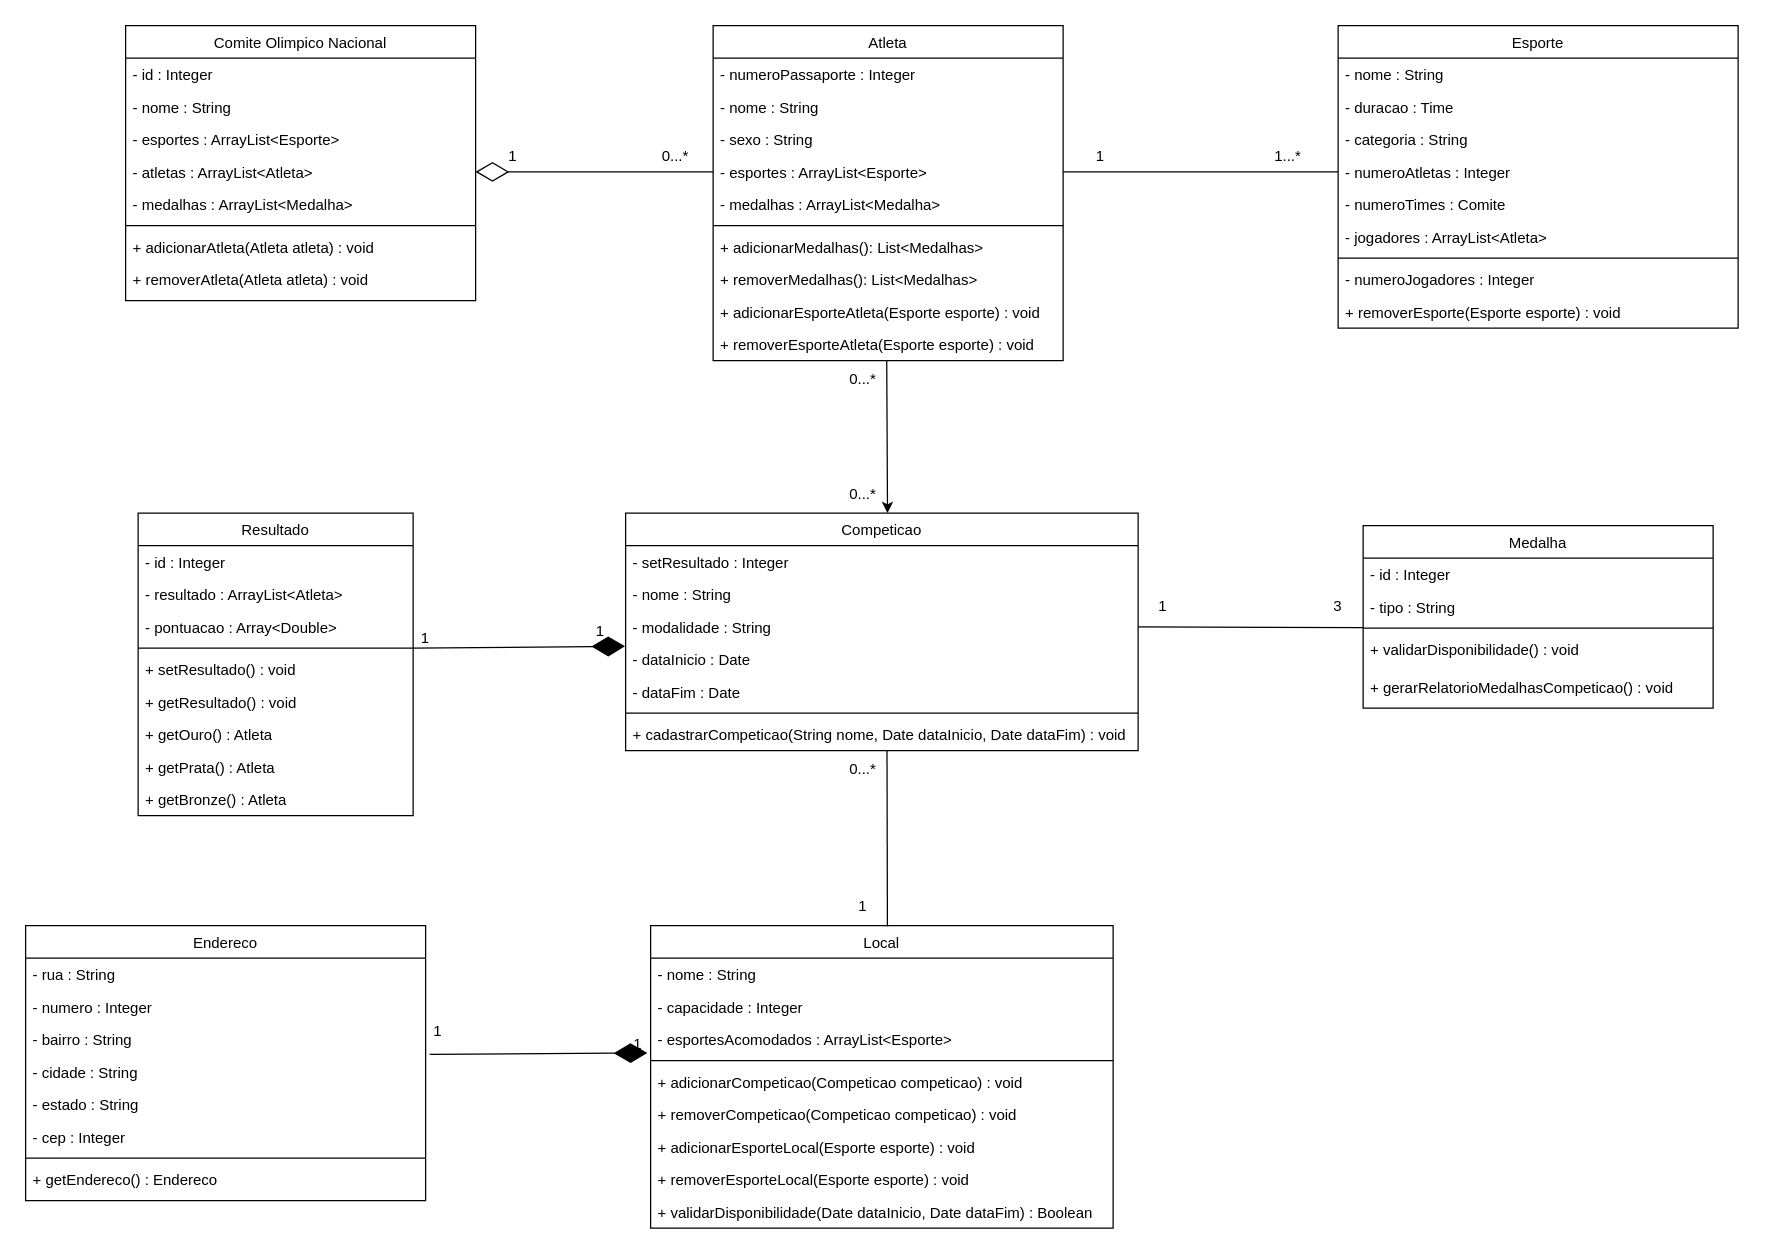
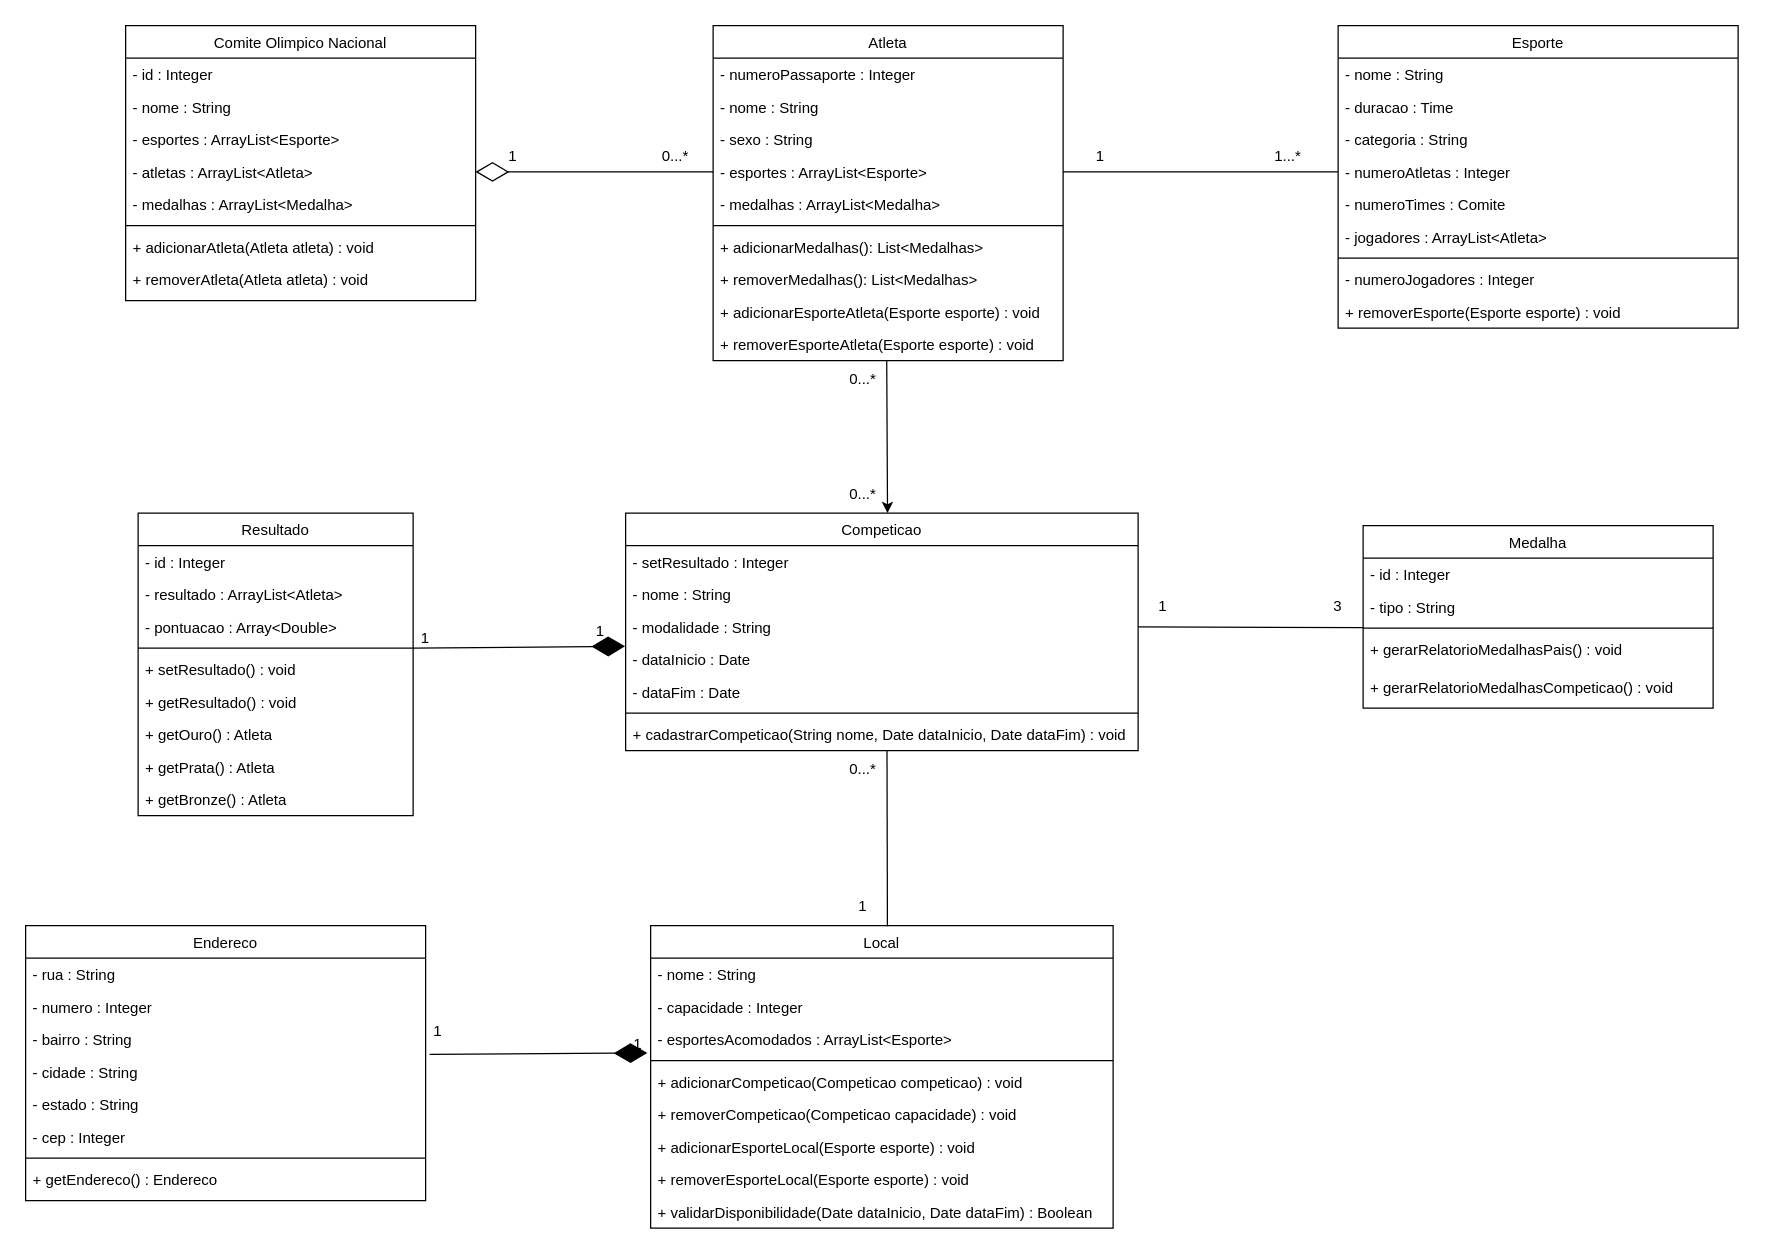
node "+ validarDisponibilidade() : void": label "+ validarDisponibilidade() : void" -> "+ gerarRelatorioMedalhasPais() : void"
node "+ removerCompeticao(Competicao competicao) : void": label "+ removerCompeticao(Competicao competicao) : void" -> "+ removerCompeticao(Competicao capacidade) : void"
